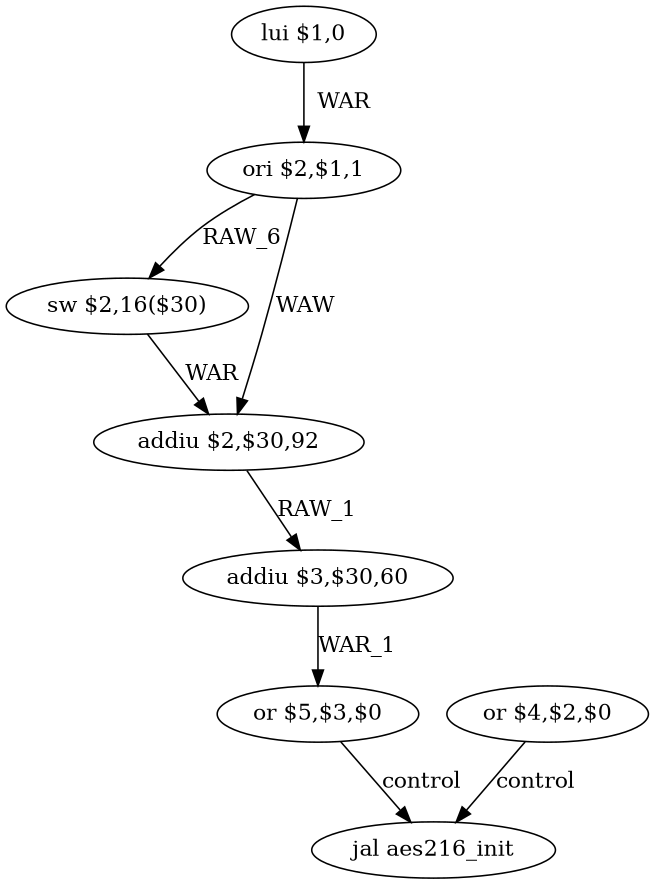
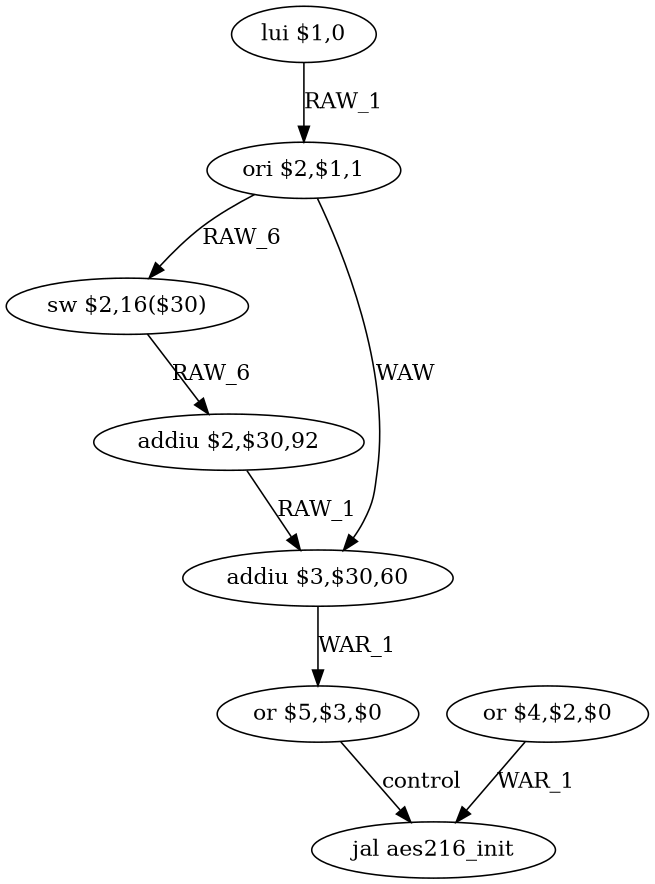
edge "lui $1,0" -> "ori $2,$1,1": label "WAR" -> "RAW_1"
edge "ori $2,$1,1" -> "addiu $2,$30,92": now "ori $2,$1,1" -> "addiu $3,$30,60"
edge "sw $2,16($30)" -> "addiu $2,$30,92": label "WAR" -> "RAW_6"
edge "or $4,$2,$0" -> "jal aes216_init": label "control" -> "WAR_1"
